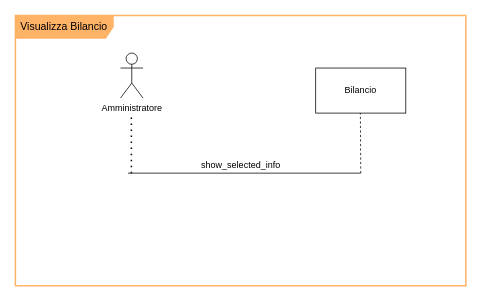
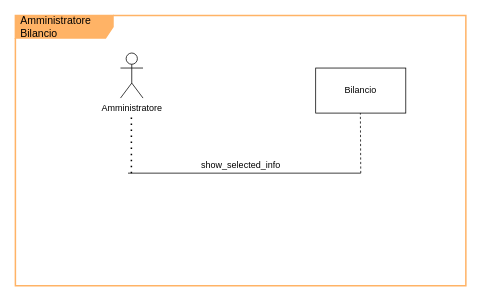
node "Visualizza Bilancio": label "Visualizza Bilancio" -> "Amministratore Bilancio"
